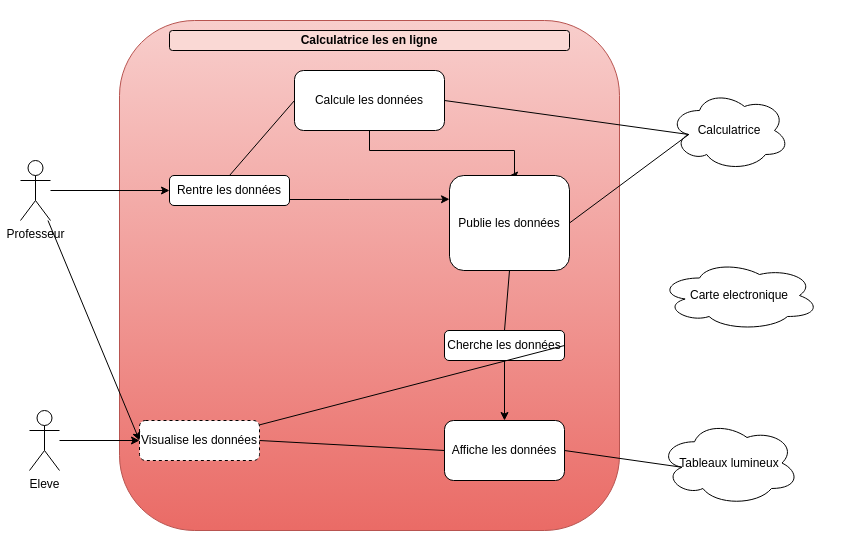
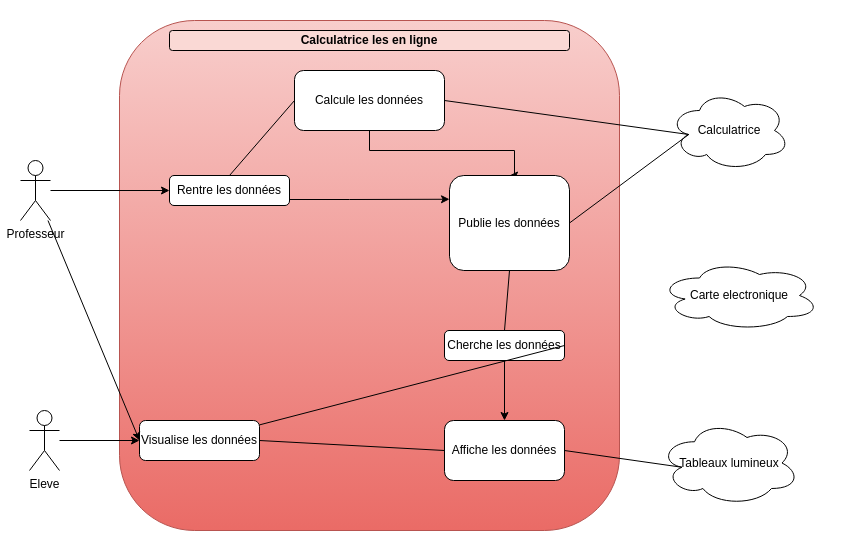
node "Visualise les données": style dashed -> solid
